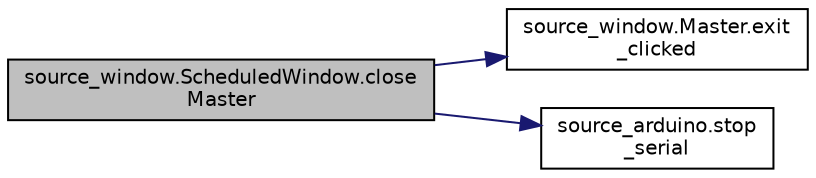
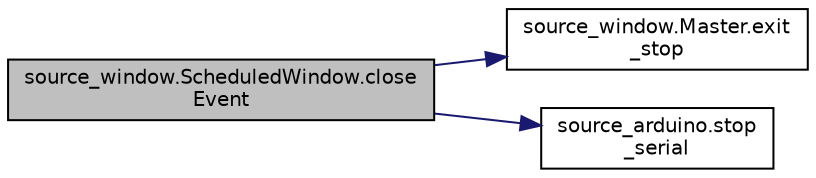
node "source_window.Master.exit _clicked": label "source_window.Master.exit _clicked" -> "source_window.Master.exit _stop"
node "source_window.ScheduledWindow.close Master": label "source_window.ScheduledWindow.close Master" -> "source_window.ScheduledWindow.close Event"
